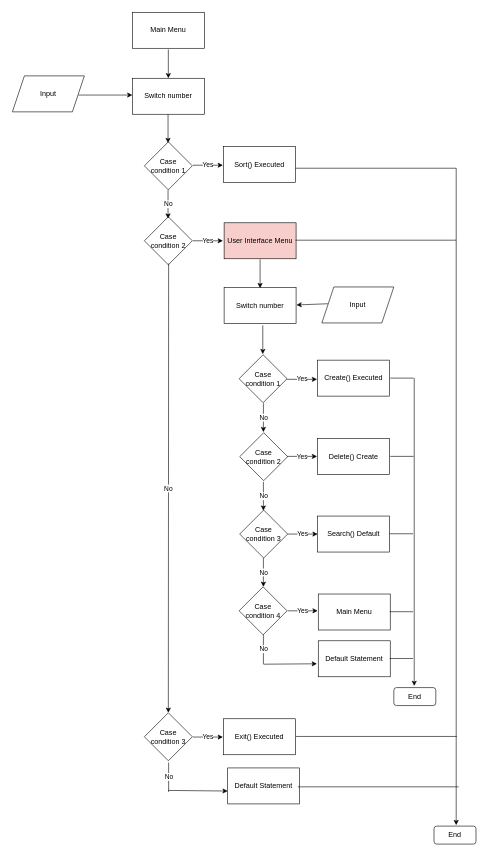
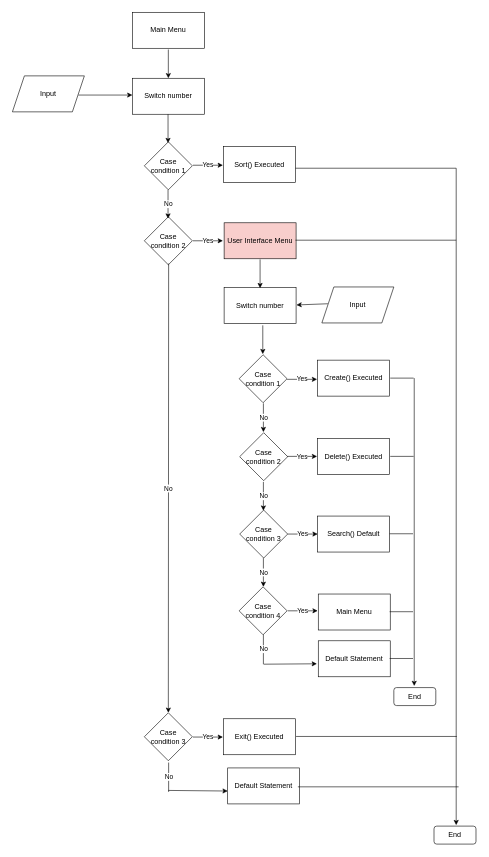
node "Delete() Create": label "Delete() Create" -> "Delete() Executed"
